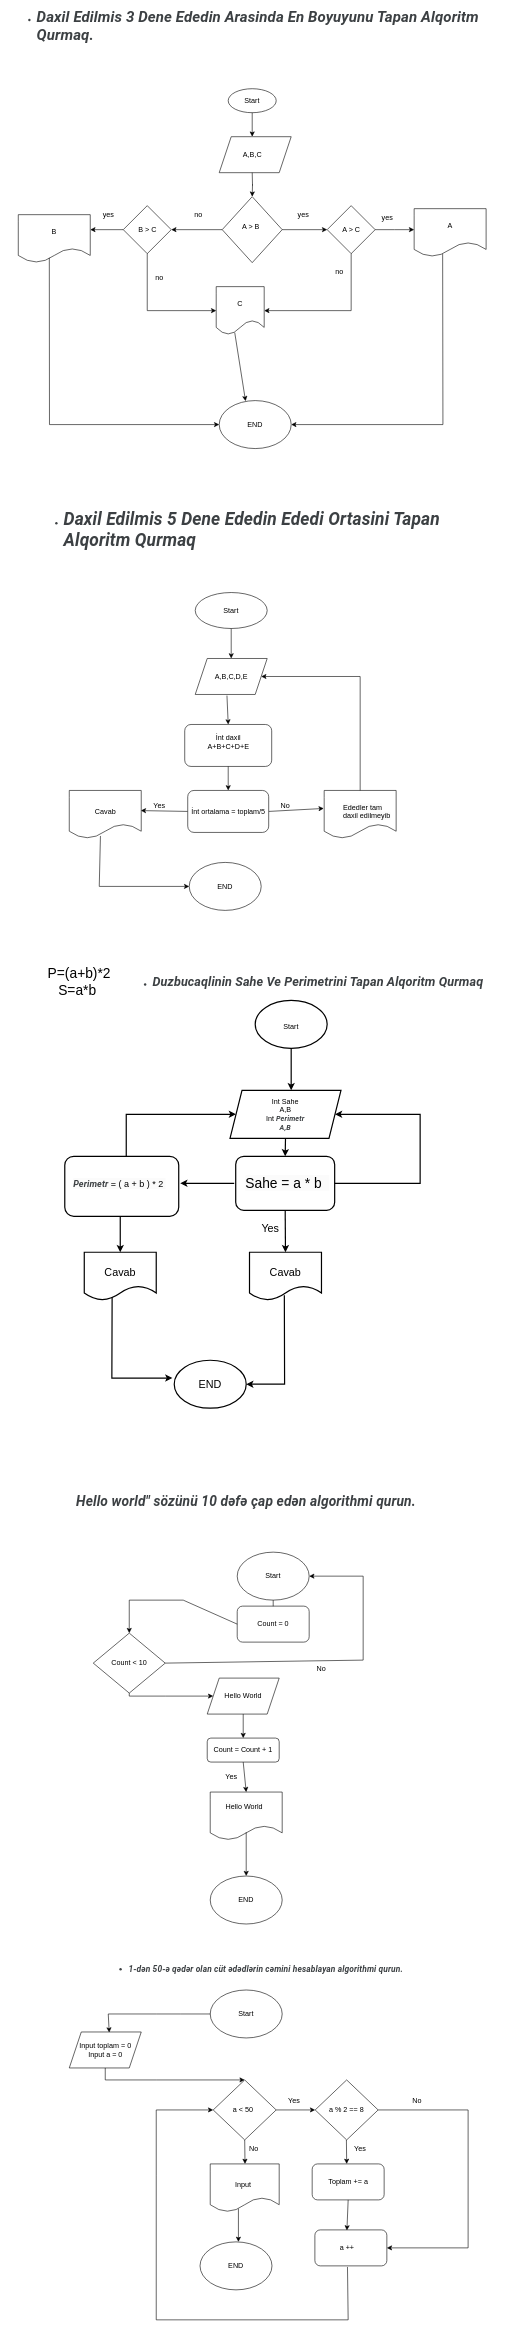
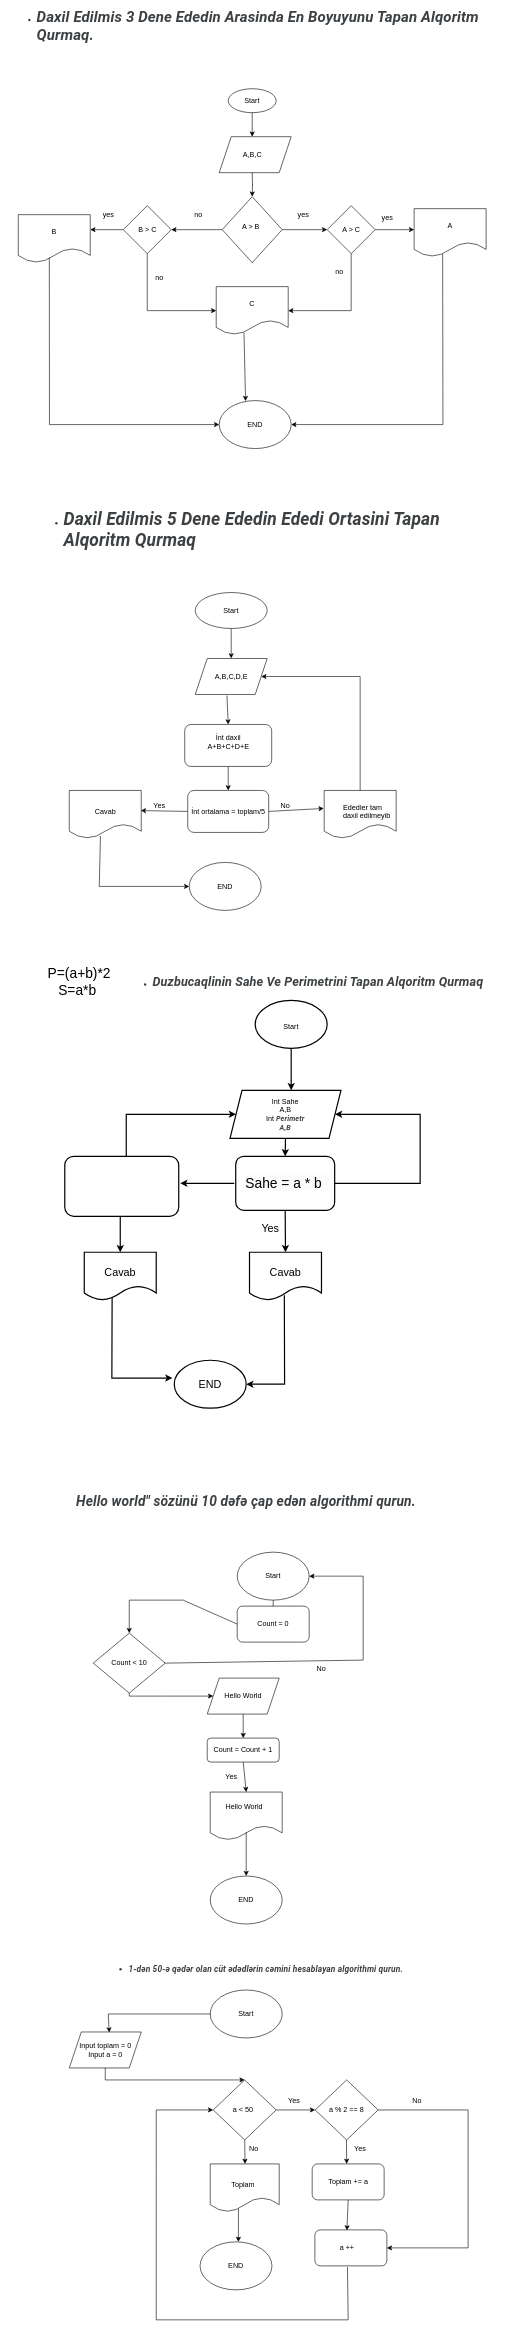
node "C": size 48x48 -> 72x48
node "Perimetr = ( a + b ) * 2": removed
node "Input": label "Input" -> "Toplam"
